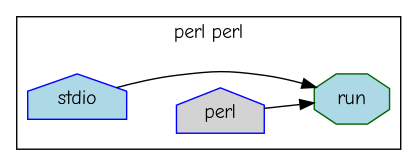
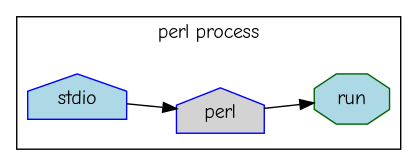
cluster "perl perl": label "perl perl" -> "perl process"
edge "stdio" -> "run": now "stdio" -> "perl"
